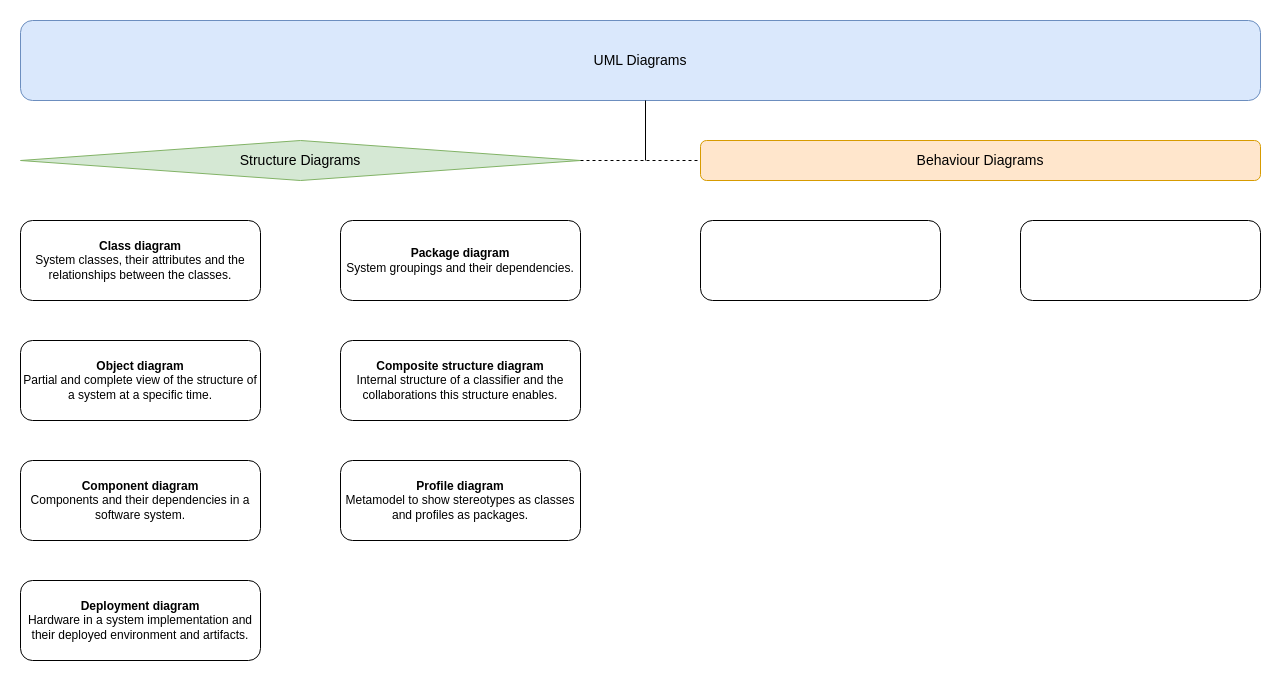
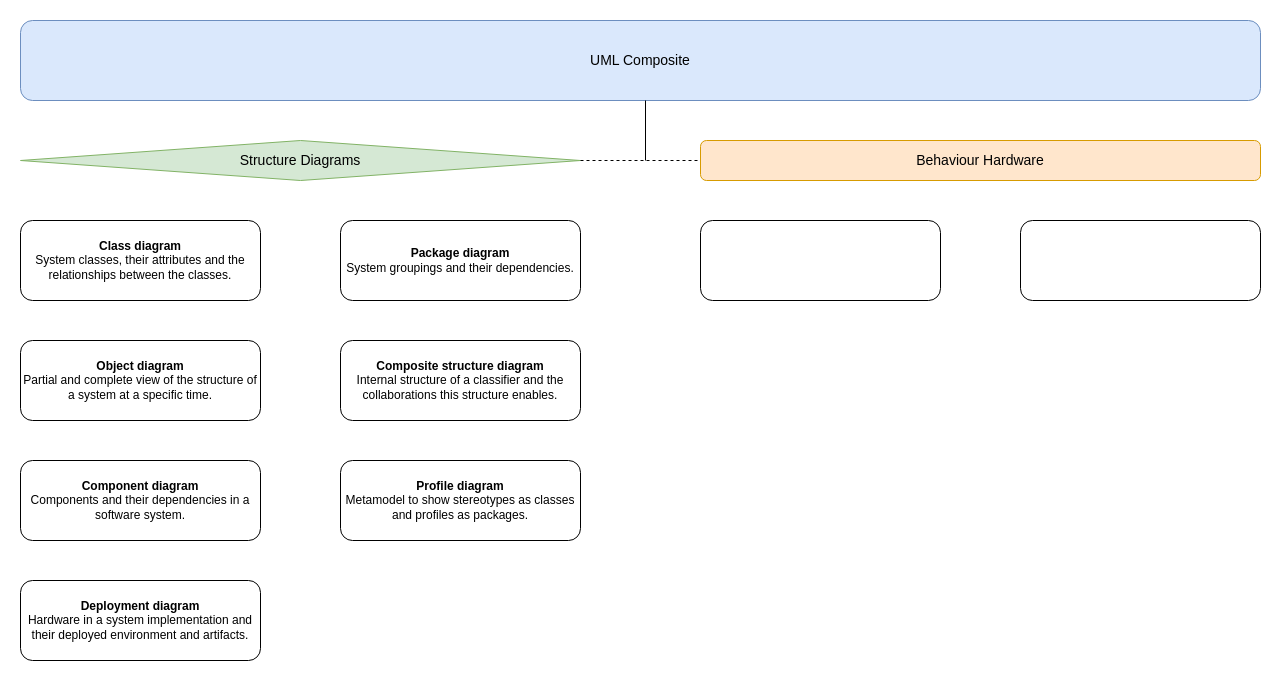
node "UML Diagrams": label "UML Diagrams" -> "UML Composite"
node "Behaviour Diagrams": label "Behaviour Diagrams" -> "Behaviour Hardware"
